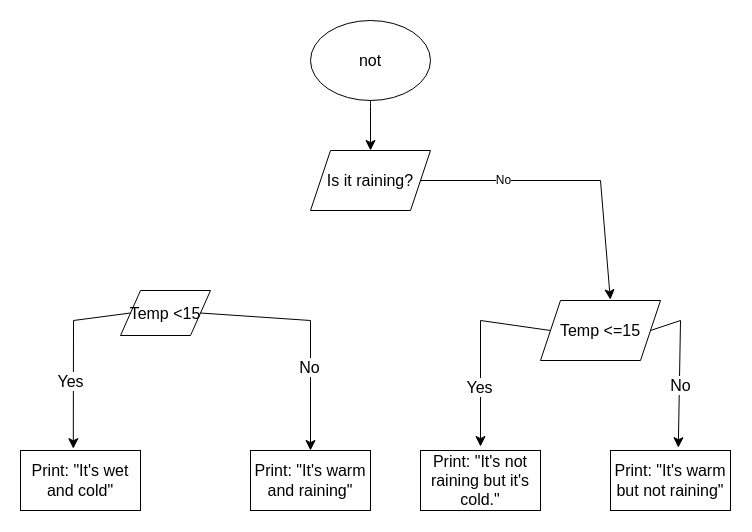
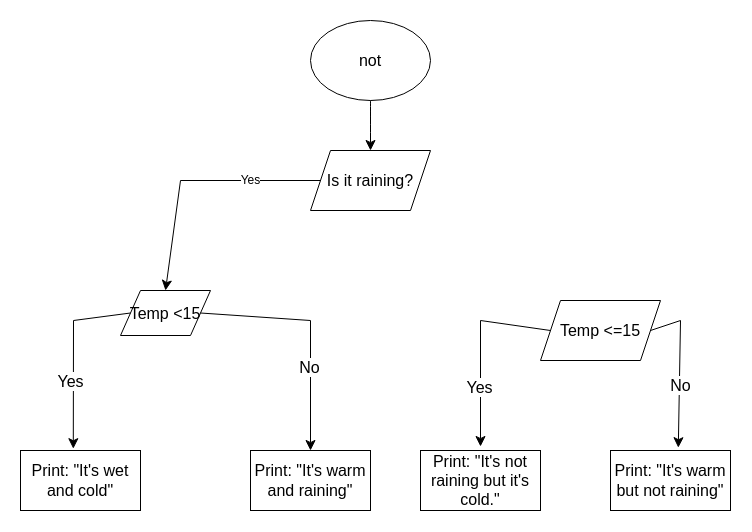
edge "Is it raining?" -> "Temp <15": added, label "Yes"
edge "Is it raining?" -> "Temp <=15": removed, label "No"
